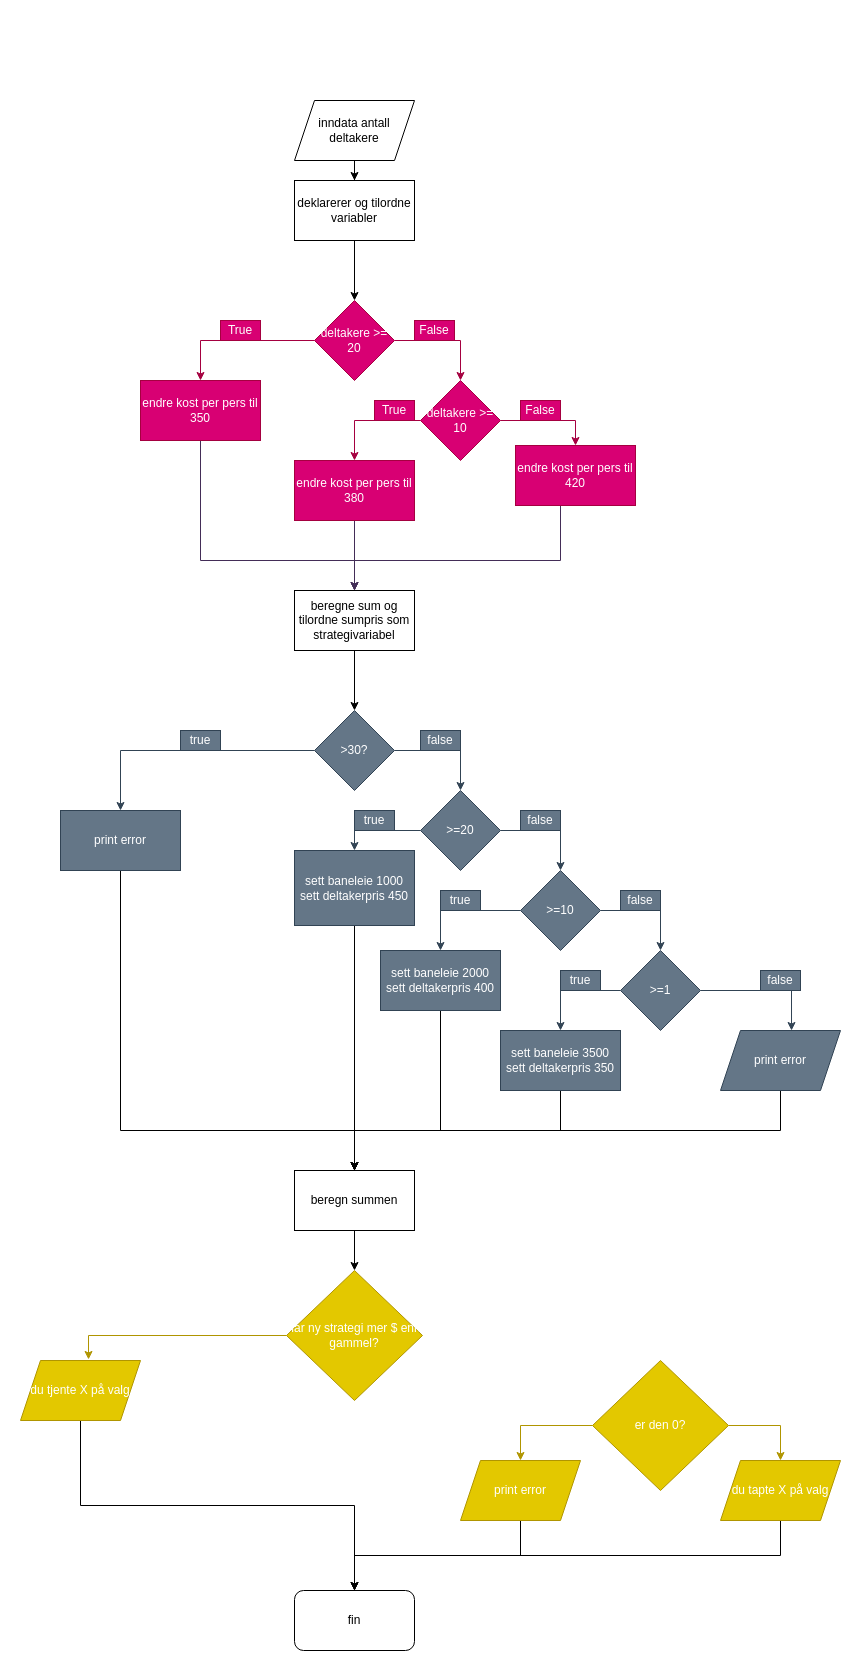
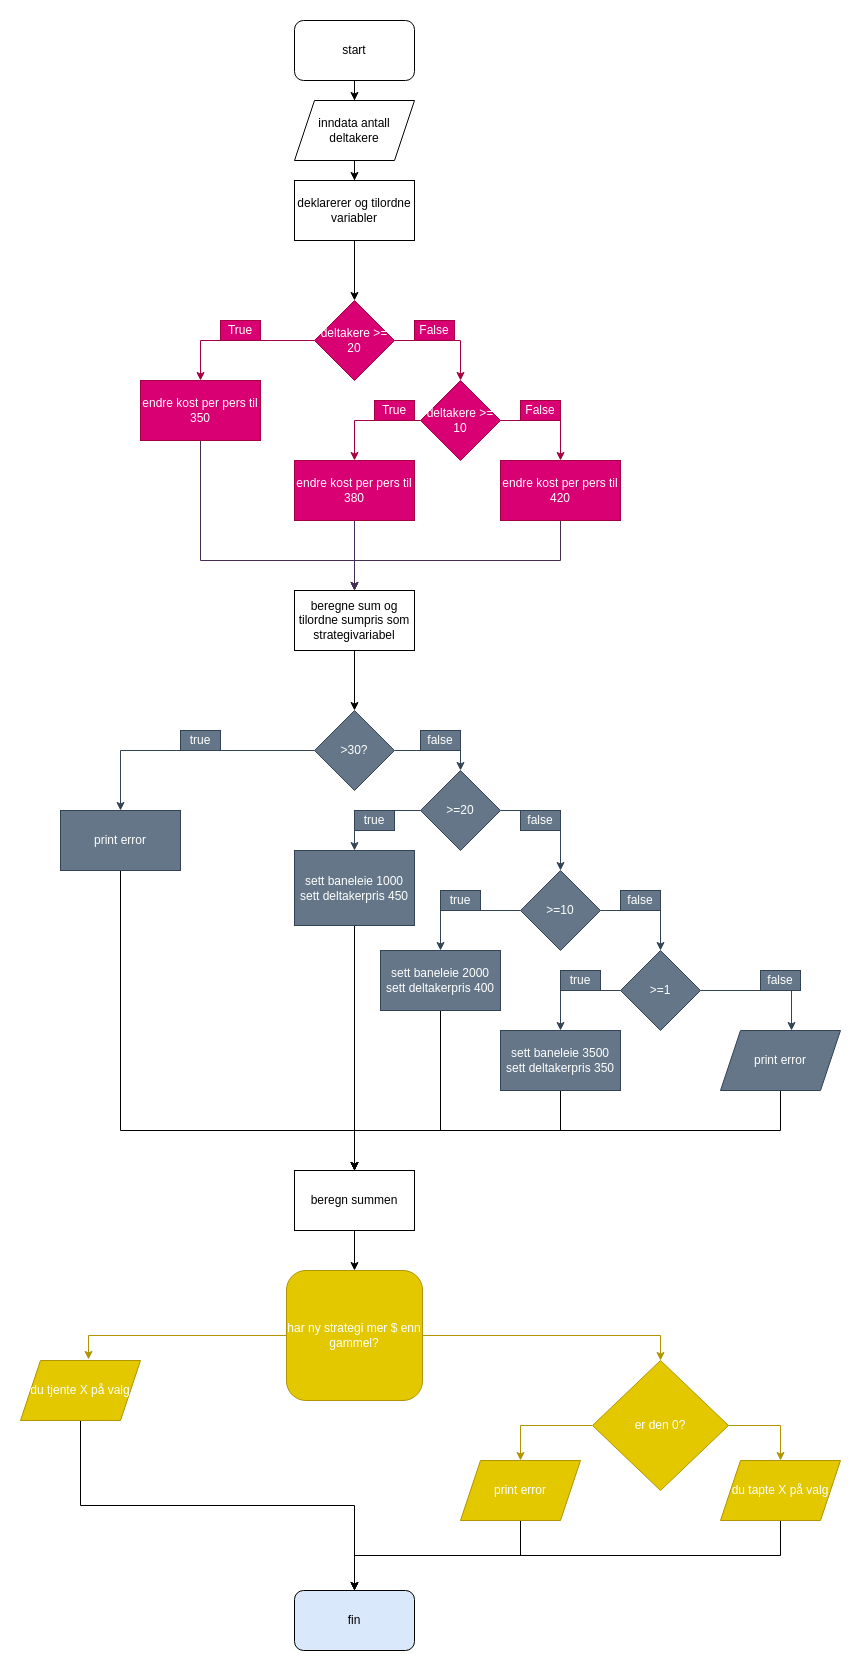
node "start": added
edge "start" -> "inndata antall deltakere": added
node "endre kost per pers til 420": moved (576, 476) -> (561, 491)
node ">=20": moved (461, 831) -> (461, 811)
node "har ny strategi mer $ enn gammel?": shape diamond -> rounded rectangle
edge "har ny strategi mer $ enn gammel?" -> "er den 0?": added
node "fin": fillcolor #ffffff -> #dae8fc
